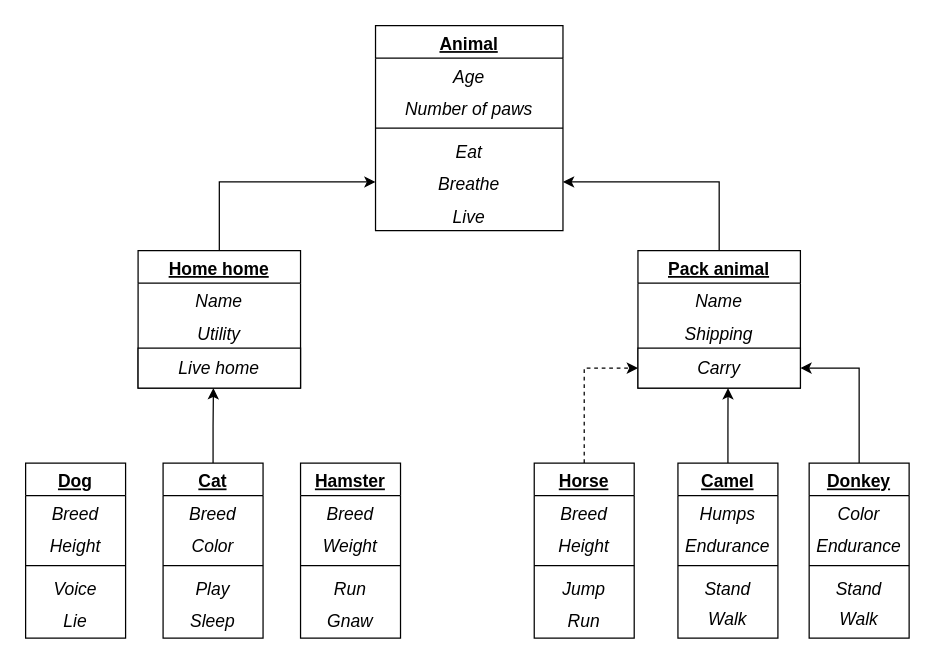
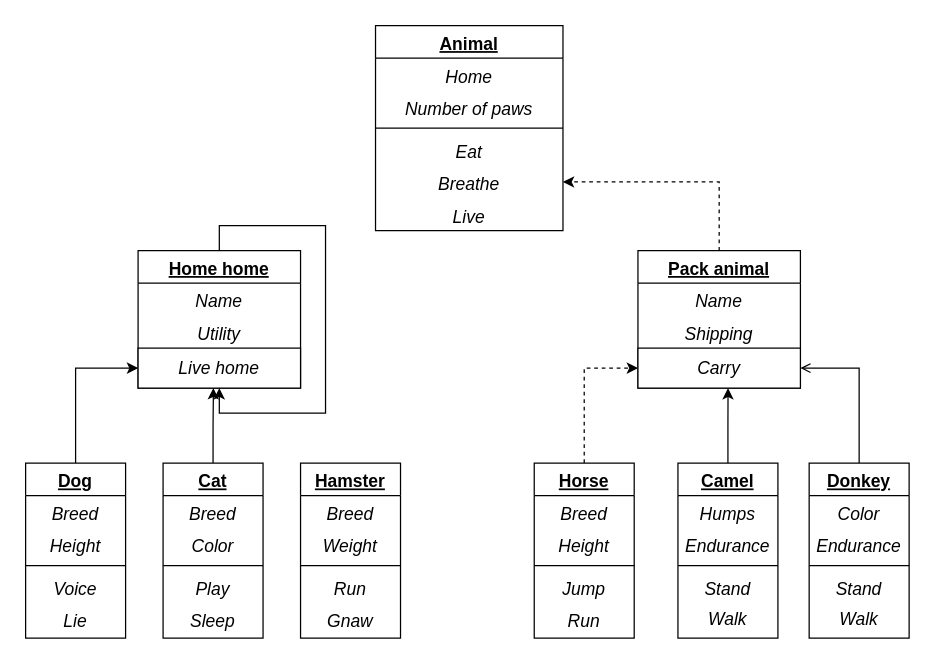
node "Age": label "Age" -> "Home"
edge "Home home" -> "Breathe": now "Home home" -> "Live home"
edge "Pack animal" -> "Breathe": style solid -> dashed
edge "Donkey" -> "Carry": arrowhead classic -> open
edge "Dog" -> "Live home": added
